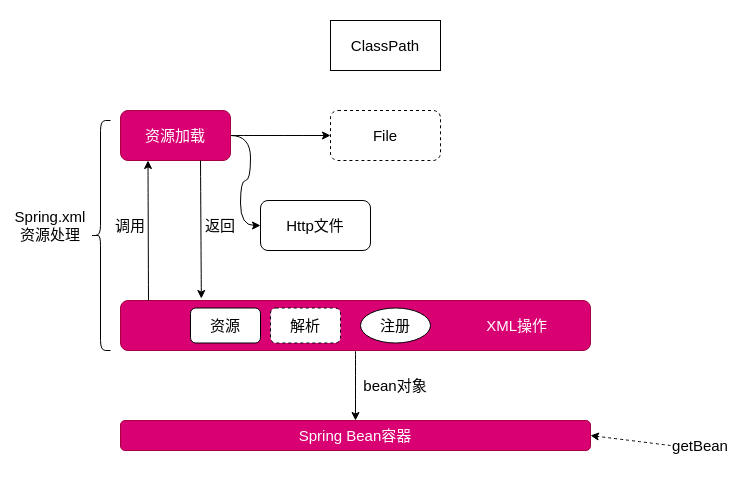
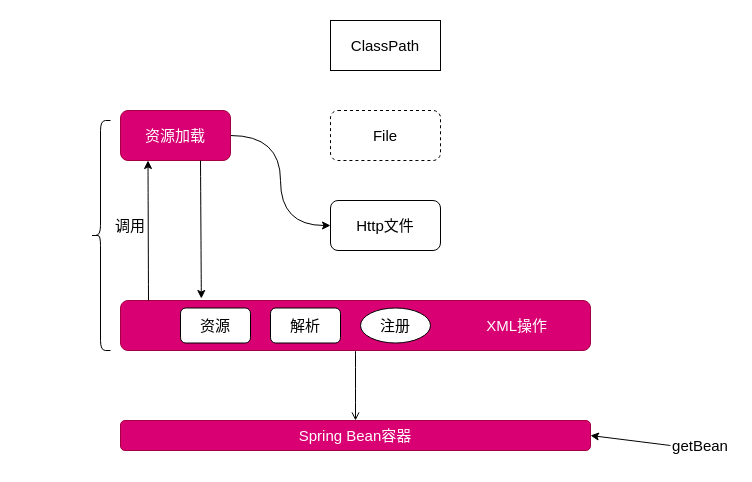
edge "资源加载" -> "File": removed
node "Spring.xml资源处理": removed
node "返回": removed
node "Http文件": moved (316, 226) -> (386, 226)
node "资源": moved (226, 326) -> (216, 326)
node "解析": style dashed -> solid
node "bean对象": removed
edge "XML操作" -> "Spring Bean容器": arrowhead classic -> open
edge "getBean" -> "Spring Bean容器": style dashed -> solid
